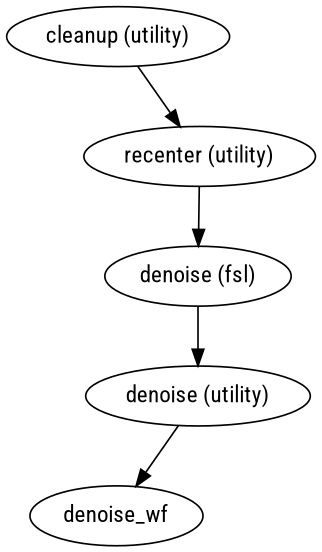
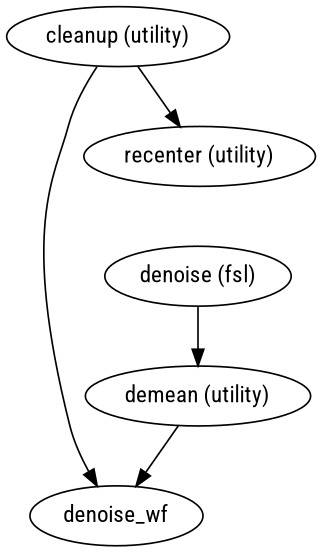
edge "recenter (utility)" -> "denoise (fsl)": removed
edge "cleanup (utility)" -> "denoise_wf": added
node "denoise (utility)": label "denoise (utility)" -> "demean (utility)"
